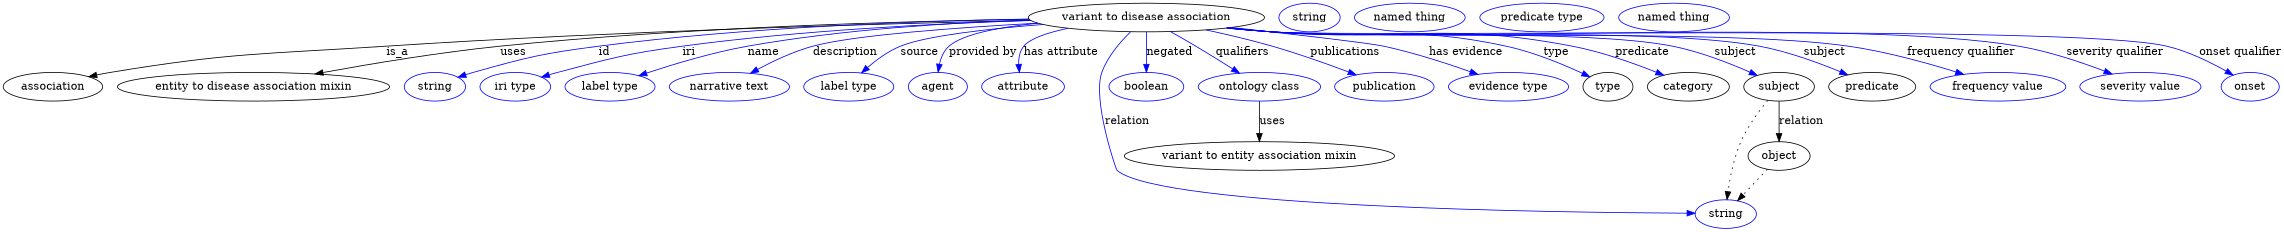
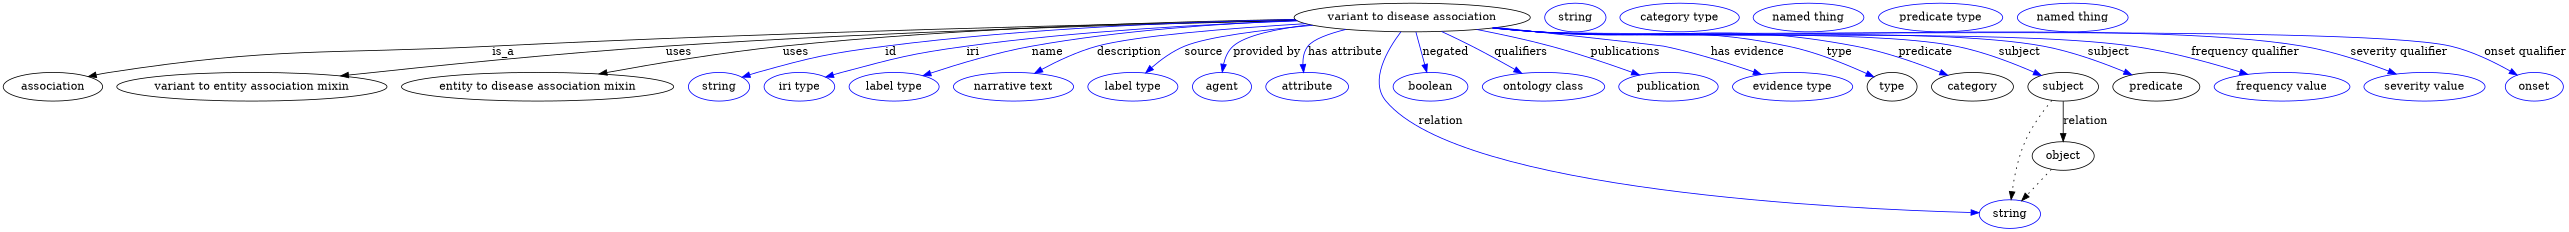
node "category type": added
edge "ontology class" -> "variant to entity association mixin": now "variant to disease association" -> "variant to entity association mixin"
